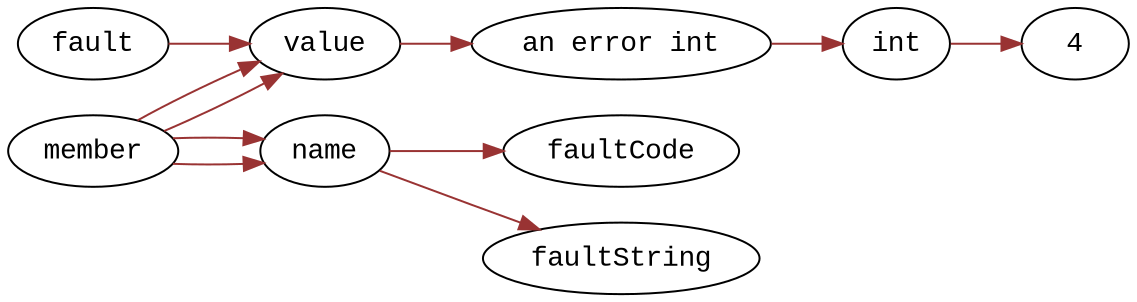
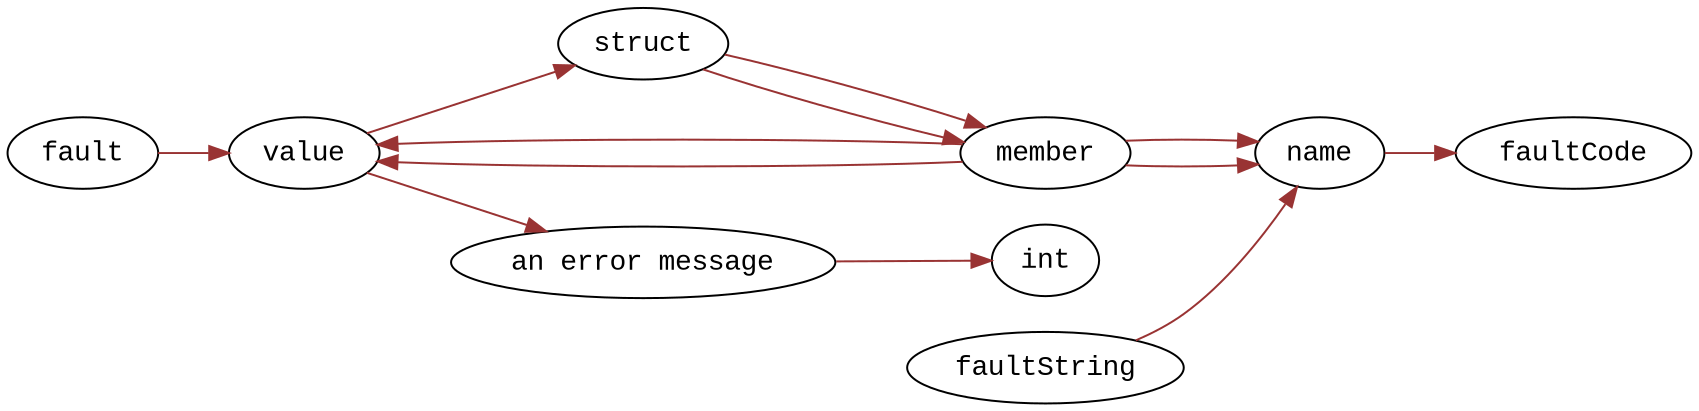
node "an error int": label "an error int" -> "an error message"
node "struct": added
node "4": removed
edge "name" -> "faultString": reversed
